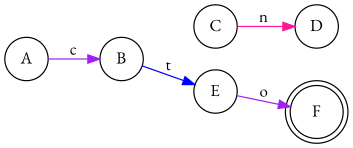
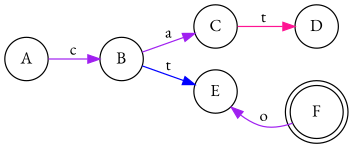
edge "C" -> "D": label "n" -> "t"
edge "B" -> "C": added, label "a"
edge "E" -> "F": reversed
